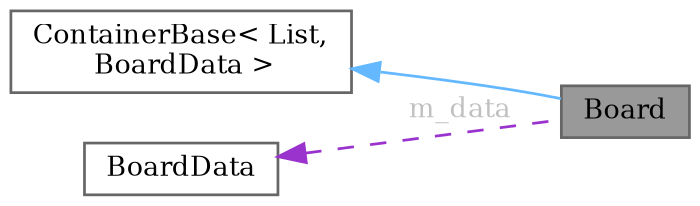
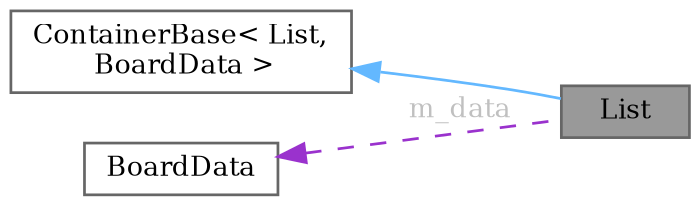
node "Board": label "Board" -> "List"
